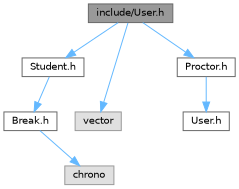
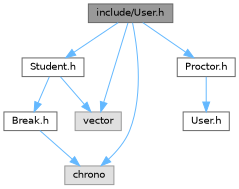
edge "Student.h" -> "vector": added
edge "include/User.h" -> "chrono": added
